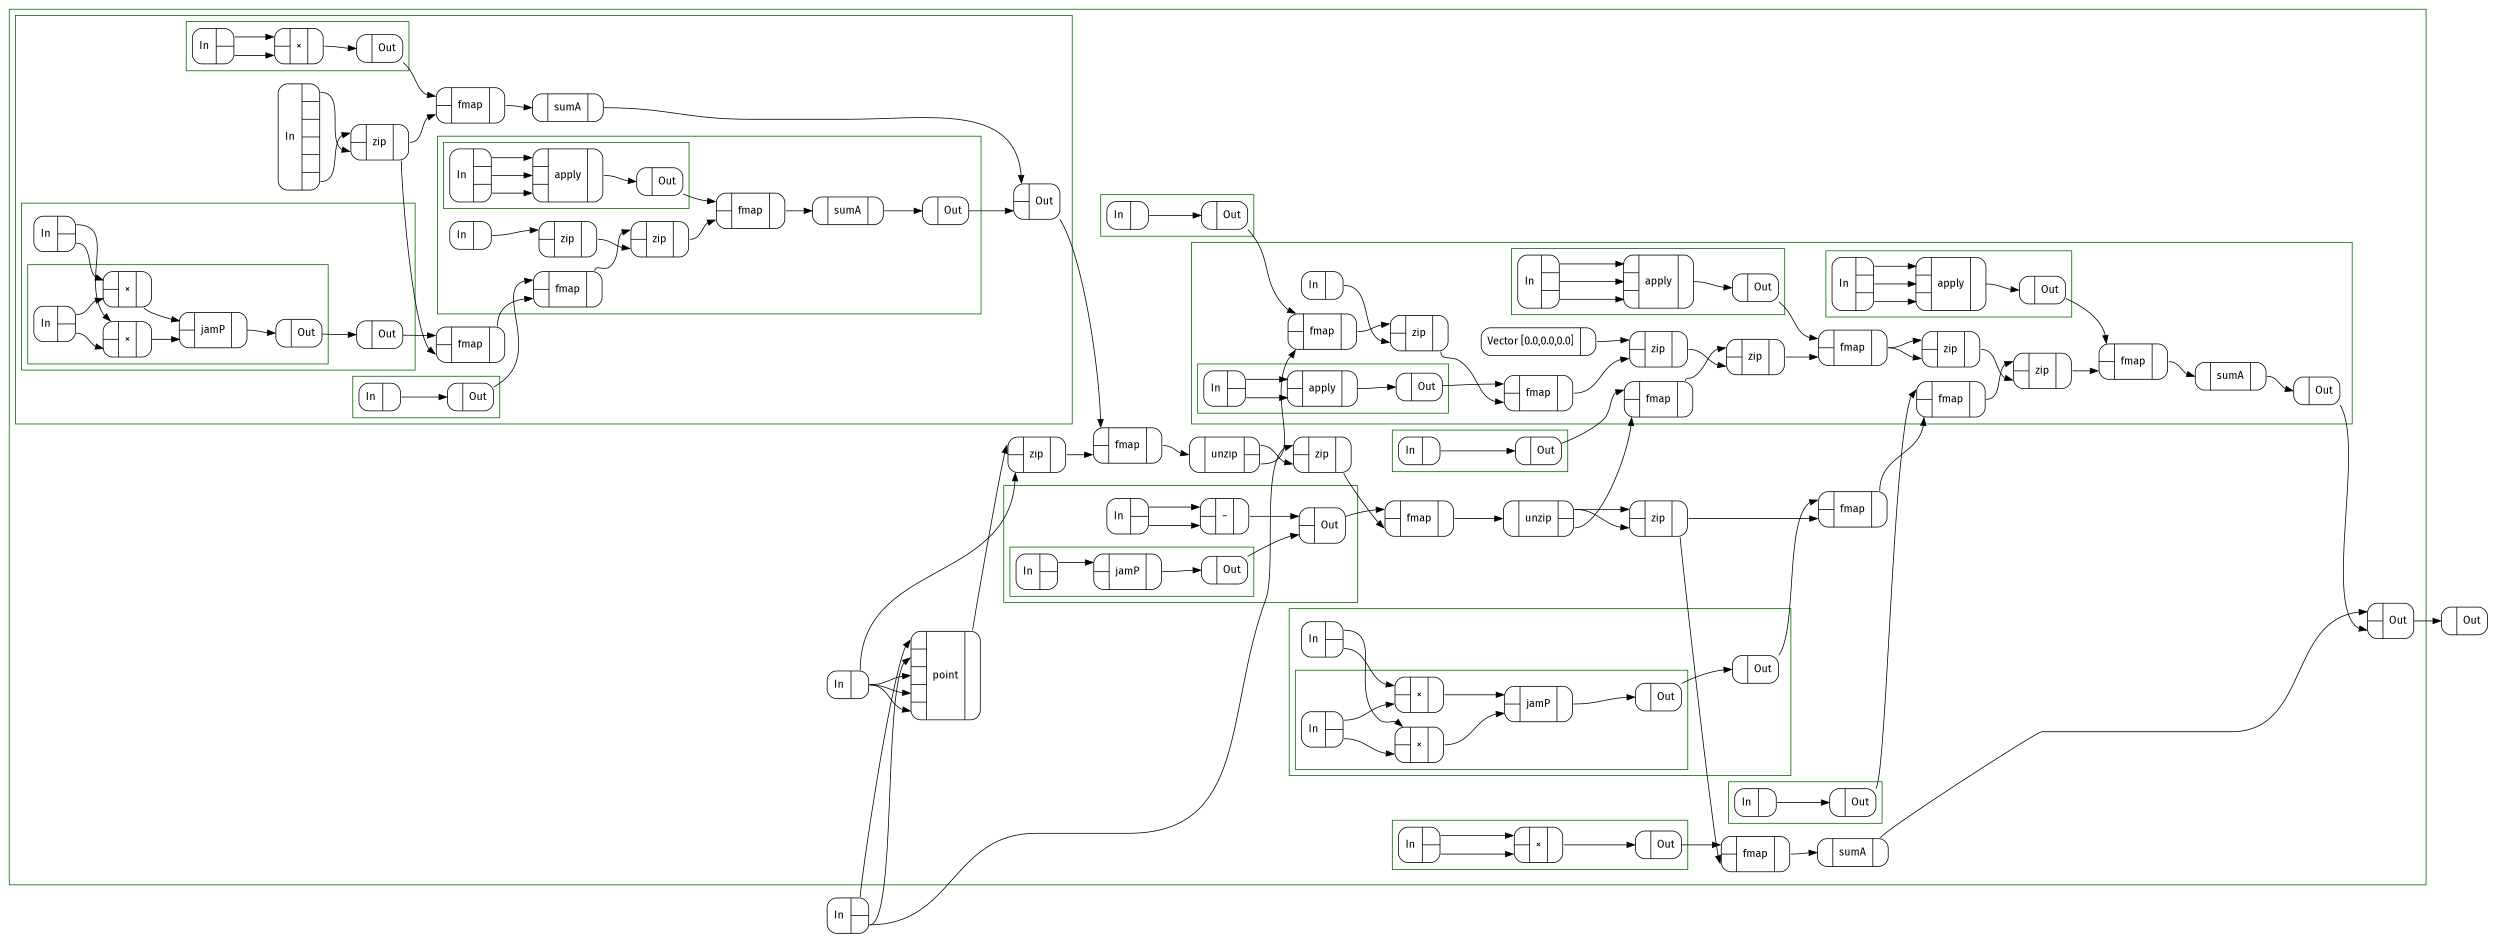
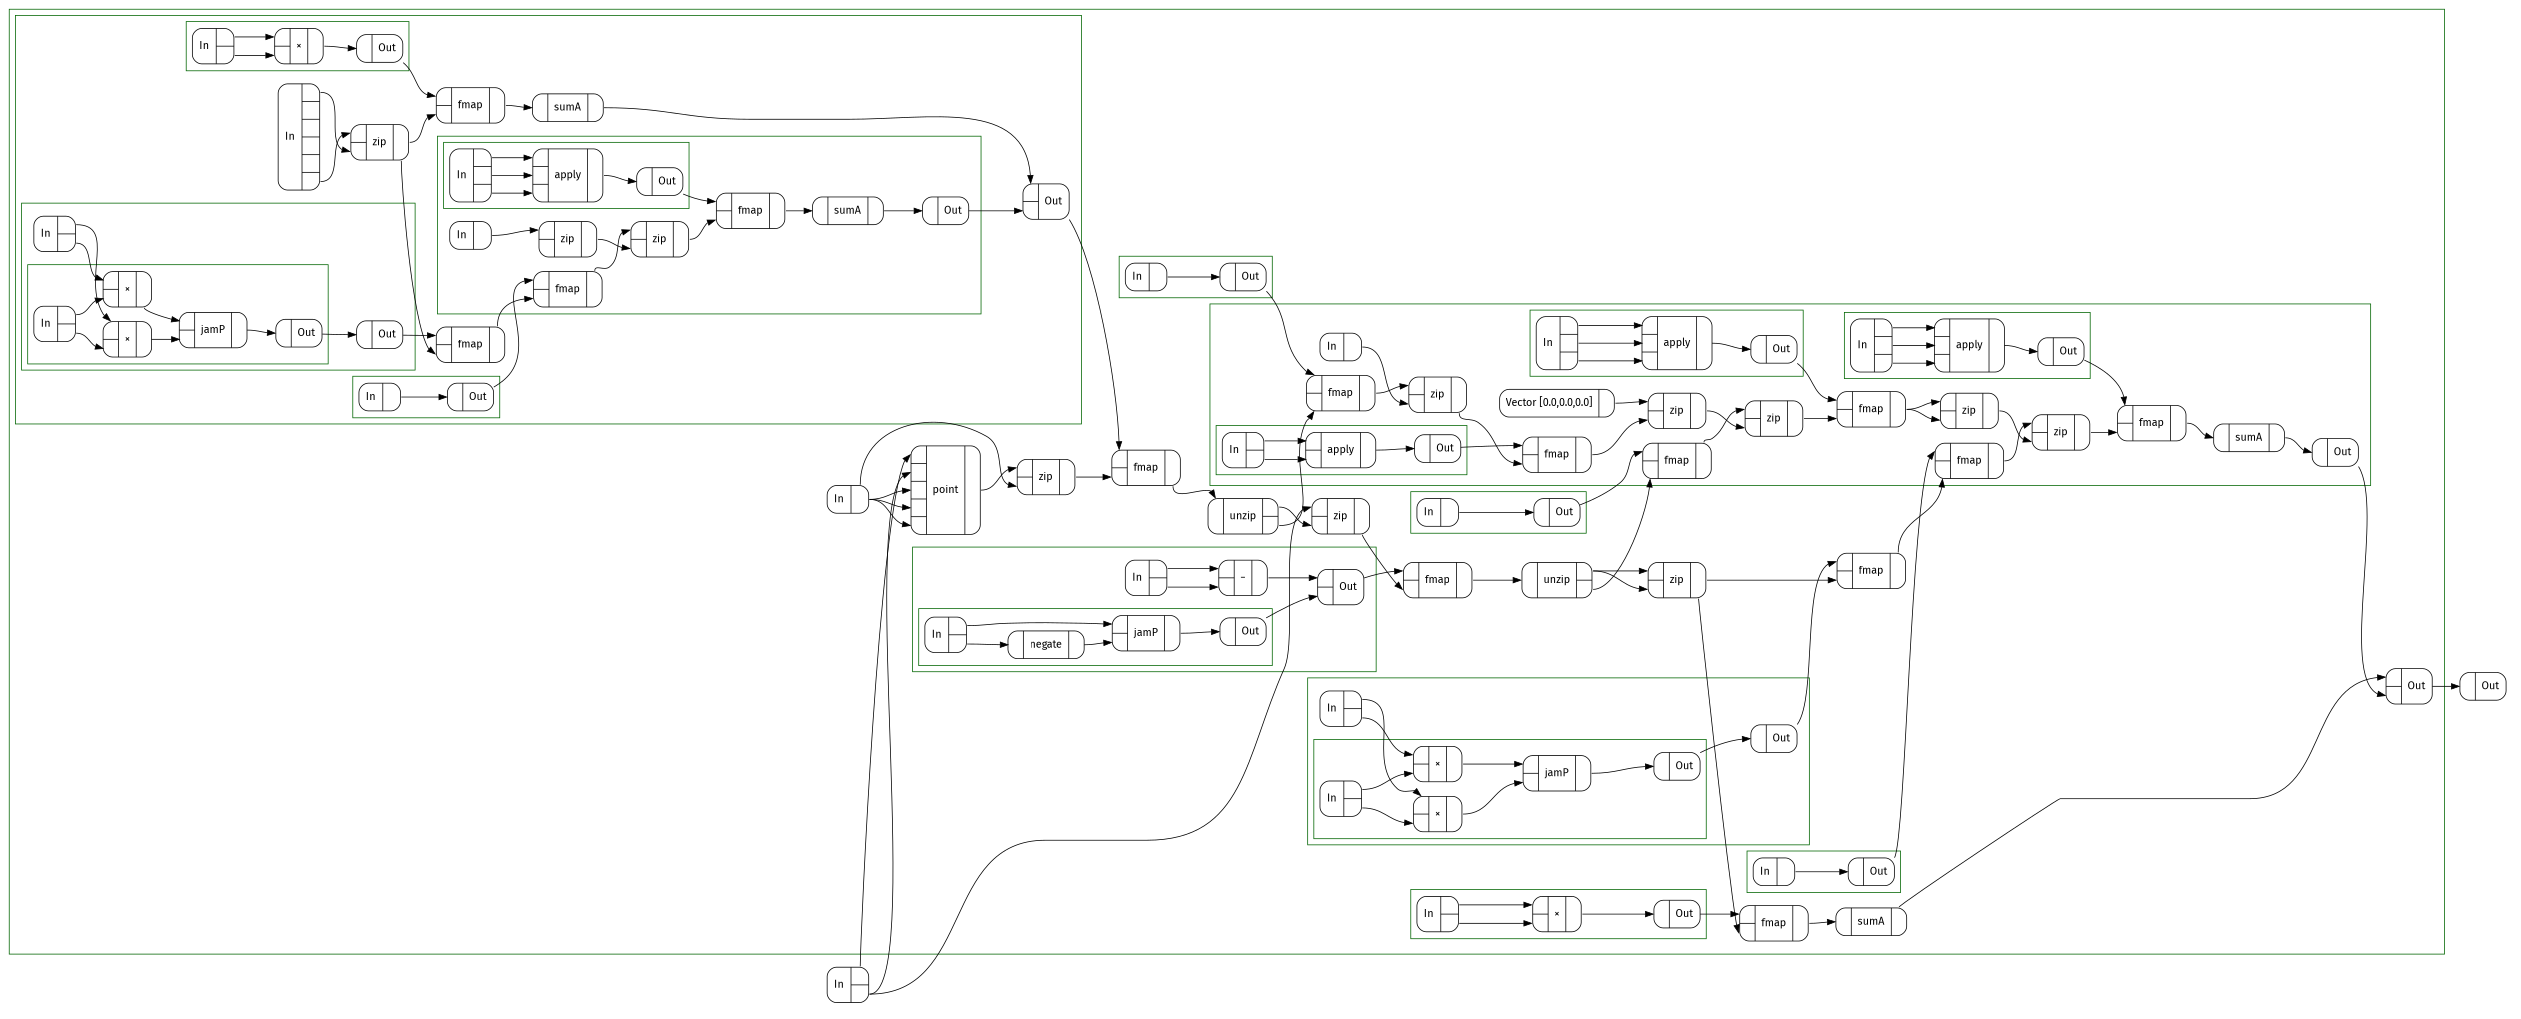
node "negate": added
